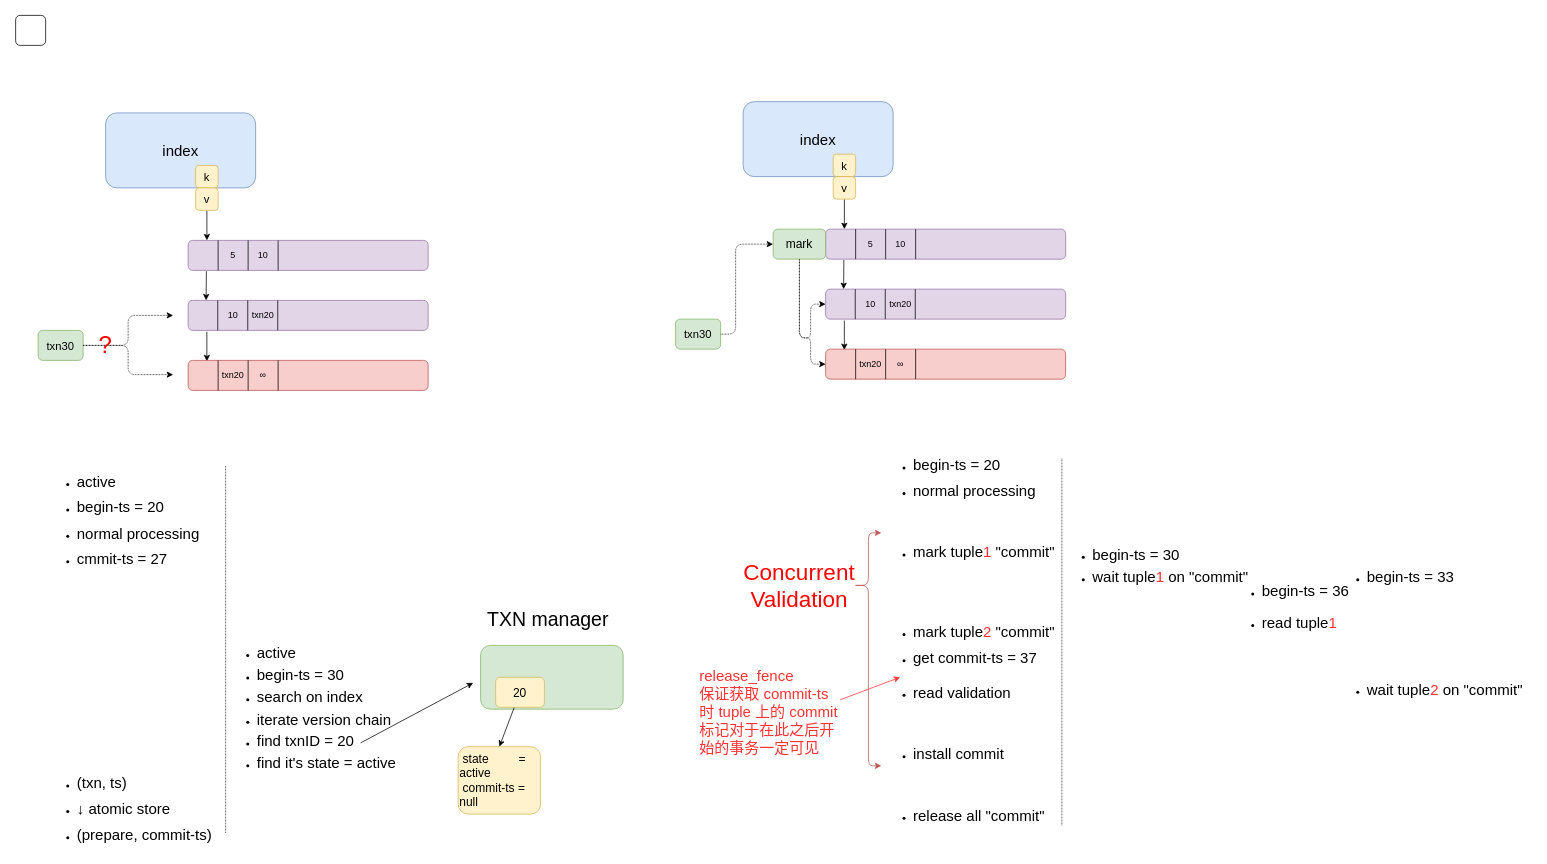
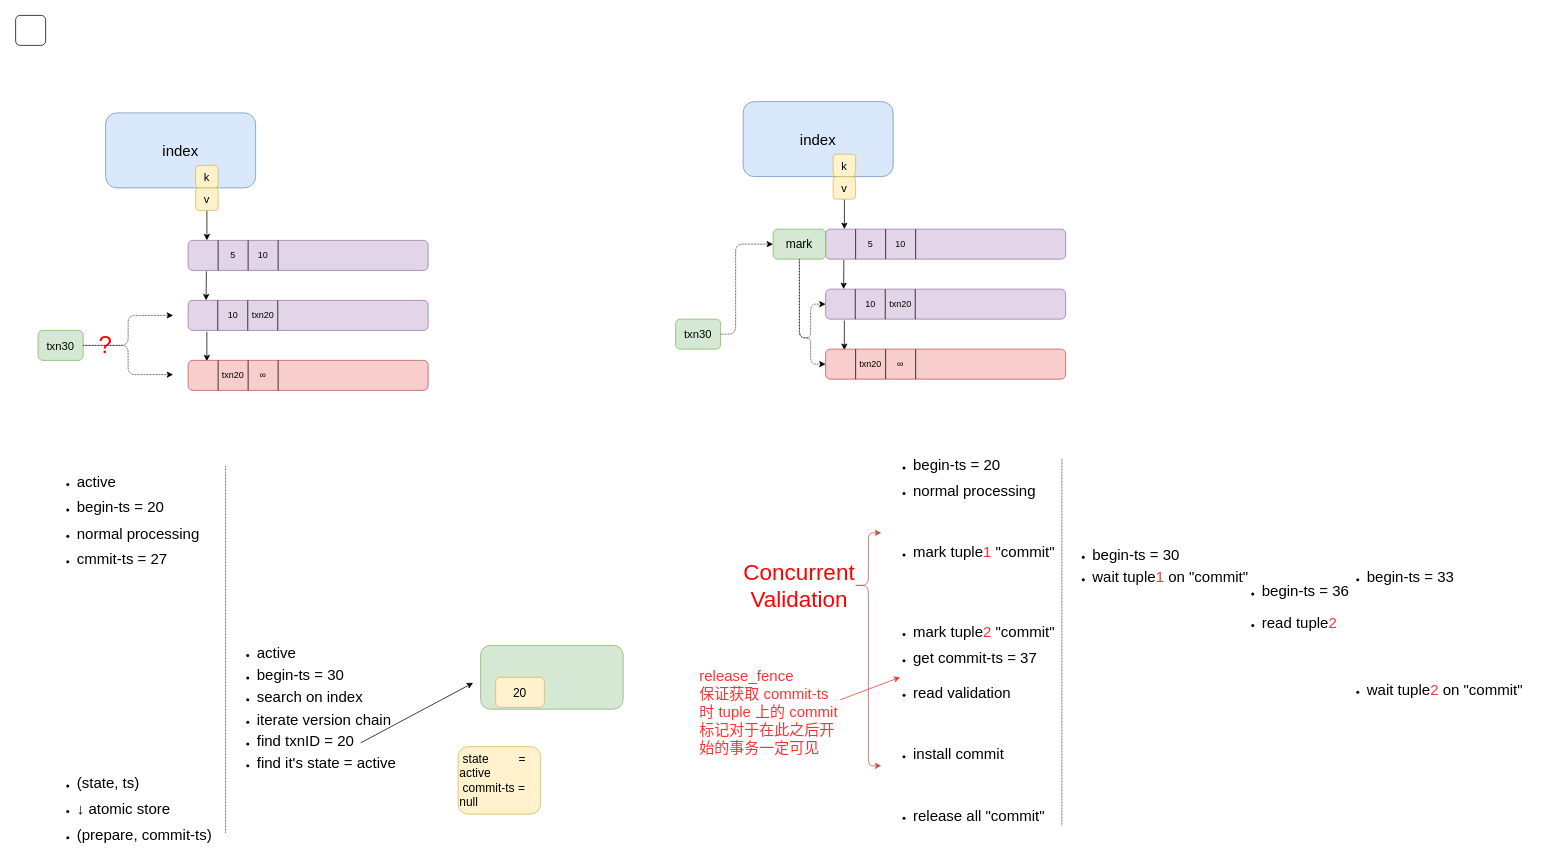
node "begin-ts = 36 read tuple1": label "begin-ts = 36 read tuple1" -> "begin-ts = 36 read tuple2"
node "TXN manager": removed
edge "20" -> "state = active commit-ts = null": removed
node "(txn, ts) ↓ atomic store (prepare, commit-ts)": label "(txn, ts) ↓ atomic store (prepare, commit-ts)" -> "(state, ts) ↓ atomic store (prepare, commit-ts)"
